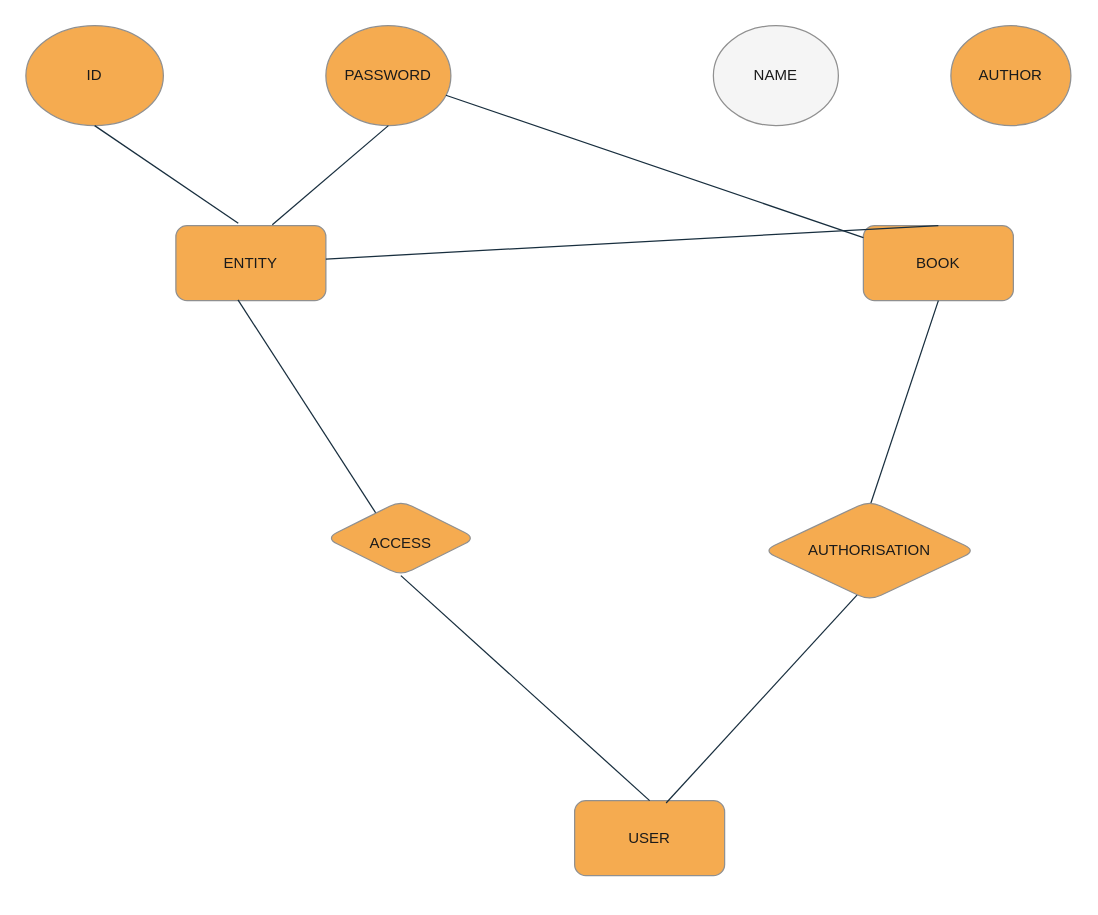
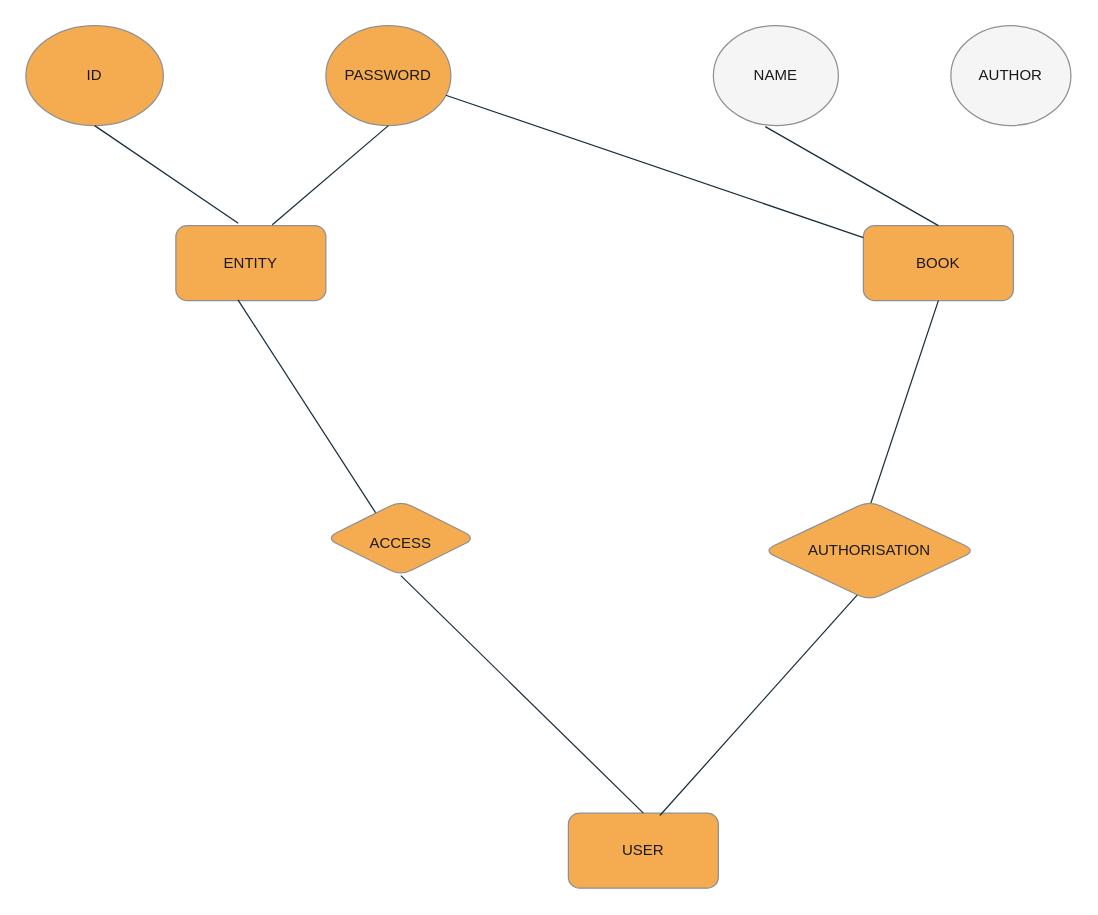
node "AUTHOR": fillcolor #f5ab50 -> #f5f5f5
edge "ENTITY" -- "BOOK": now "NAME" -- "BOOK"
node "USER": moved (649, 838) -> (643, 851)
